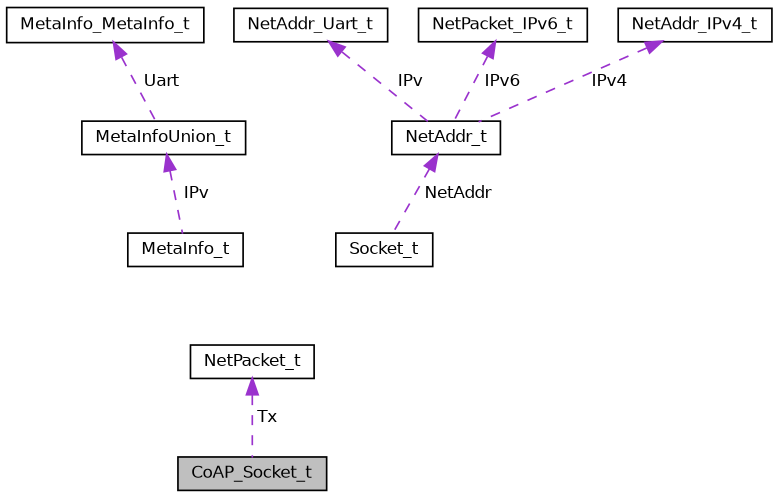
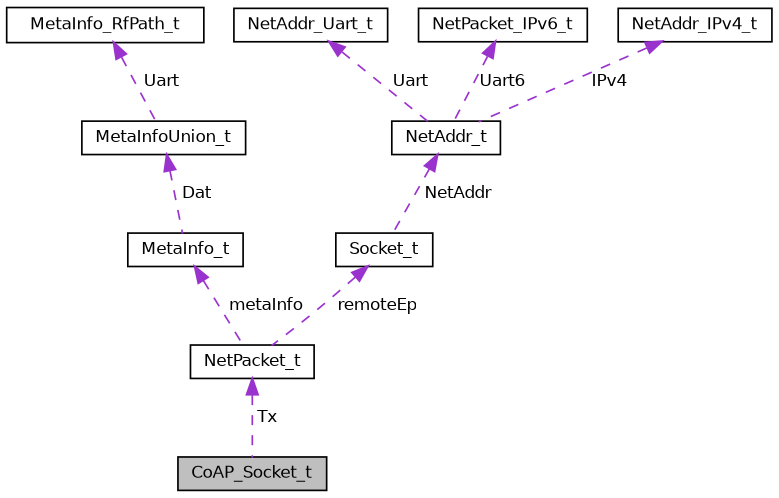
node "MetaInfo_MetaInfo_t": label "MetaInfo_MetaInfo_t" -> "MetaInfo_RfPath_t"
edge "NetAddr_t" -> "NetAddr_Uart_t": label " IPv" -> " Uart"
edge "NetAddr_t" -> "NetPacket_IPv6_t": label " IPv6" -> " Uart6"
edge "MetaInfo_t" -> "MetaInfoUnion_t": label " IPv" -> " Dat"
edge "NetPacket_t" -> "Socket_t": added, label "remoteEp"
edge "NetPacket_t" -> "MetaInfo_t": added, label "metaInfo"
